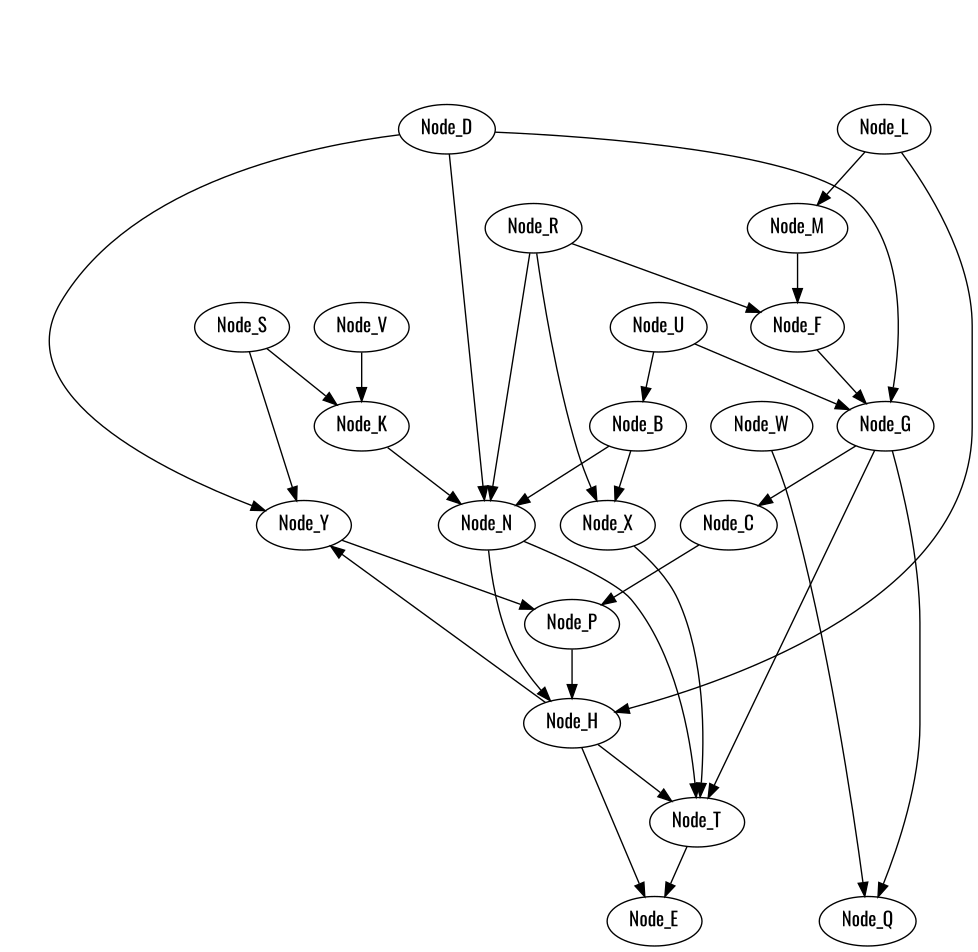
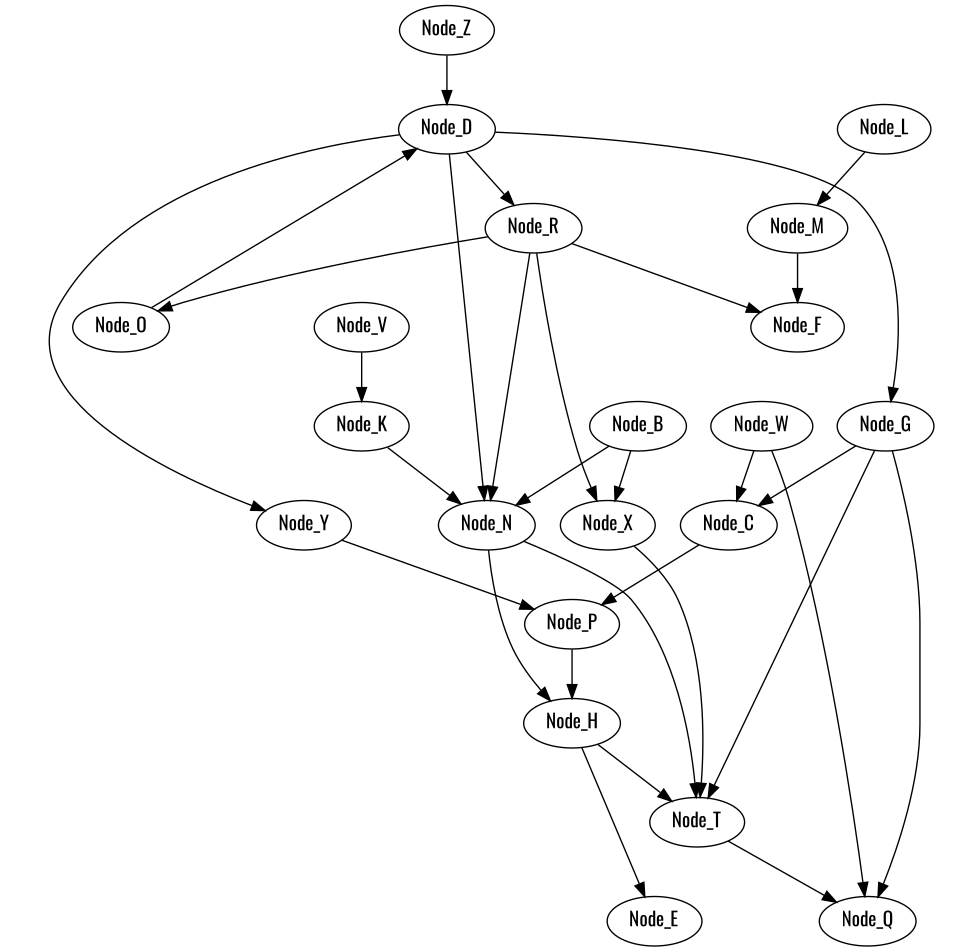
node "Node_Z": added
edge "Node_D" -> "Node_R": added
node "Node_O": added
node "Node_S": removed
node "Node_U": removed
edge "Node_F" -> "Node_G": removed
edge "Node_W" -> "Node_C": added
edge "Node_L" -> "Node_H": removed
edge "Node_H" -> "Node_Y": removed
edge "Node_T" -> "Node_E": now "Node_T" -> "Node_Q"
